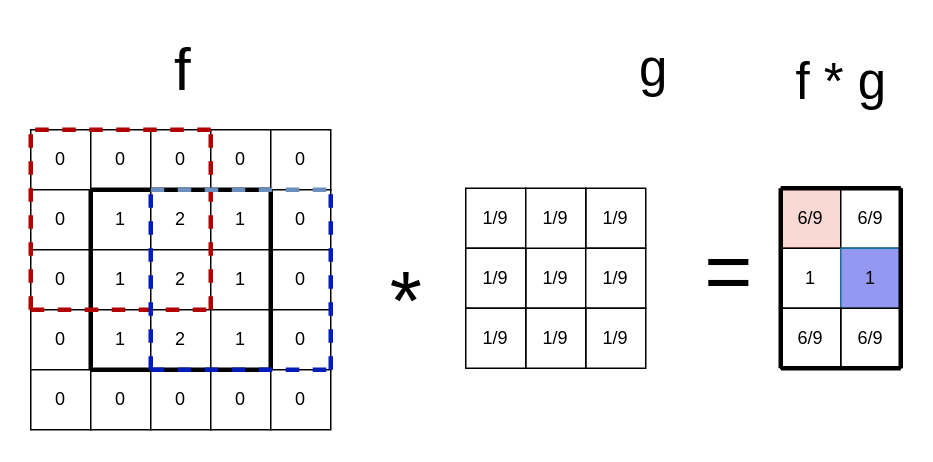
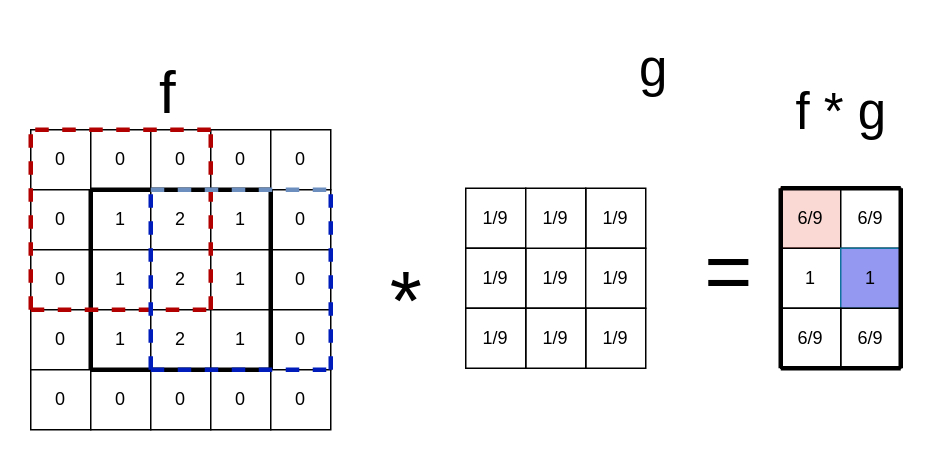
node "f": moved (182, 68) -> (167, 91)
node "f * g": moved (841, 82) -> (841, 112)
